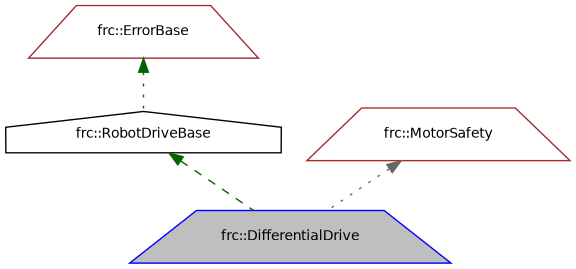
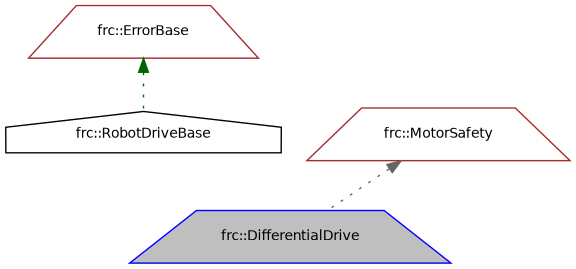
edge "frc::DifferentialDrive" -> "frc::RobotDriveBase": removed
